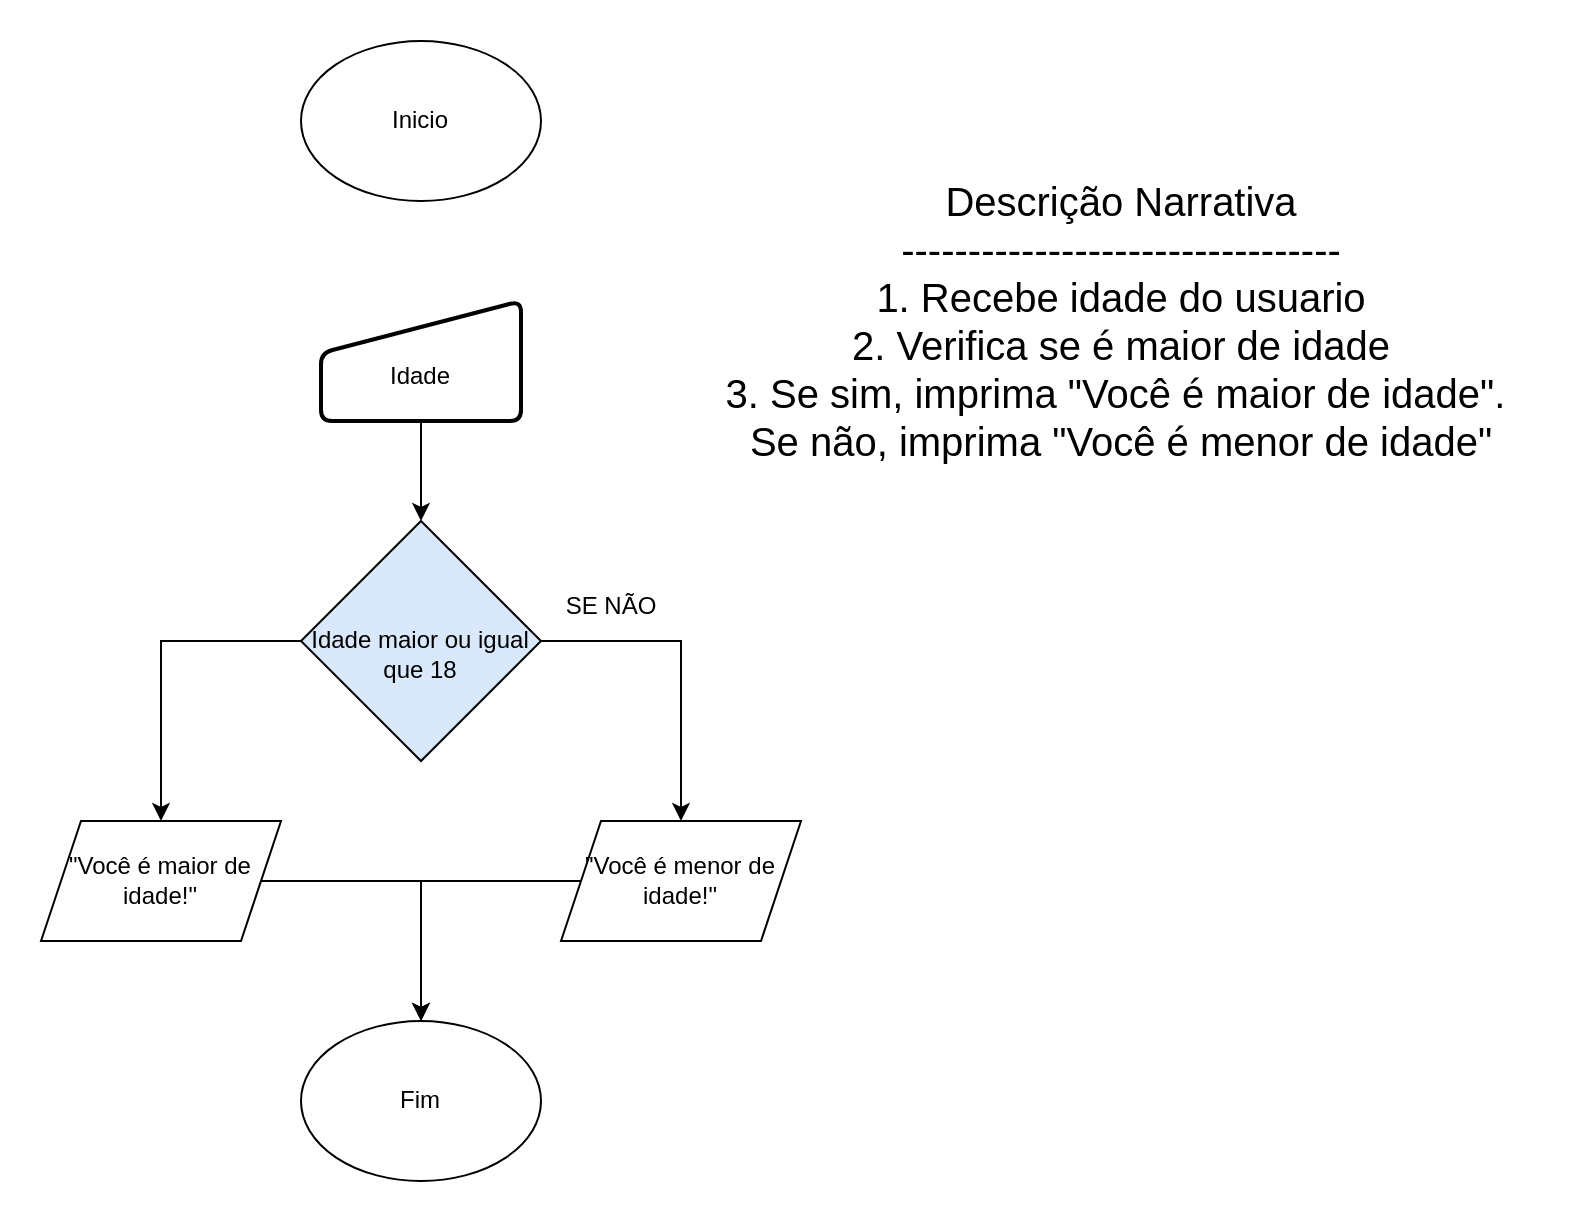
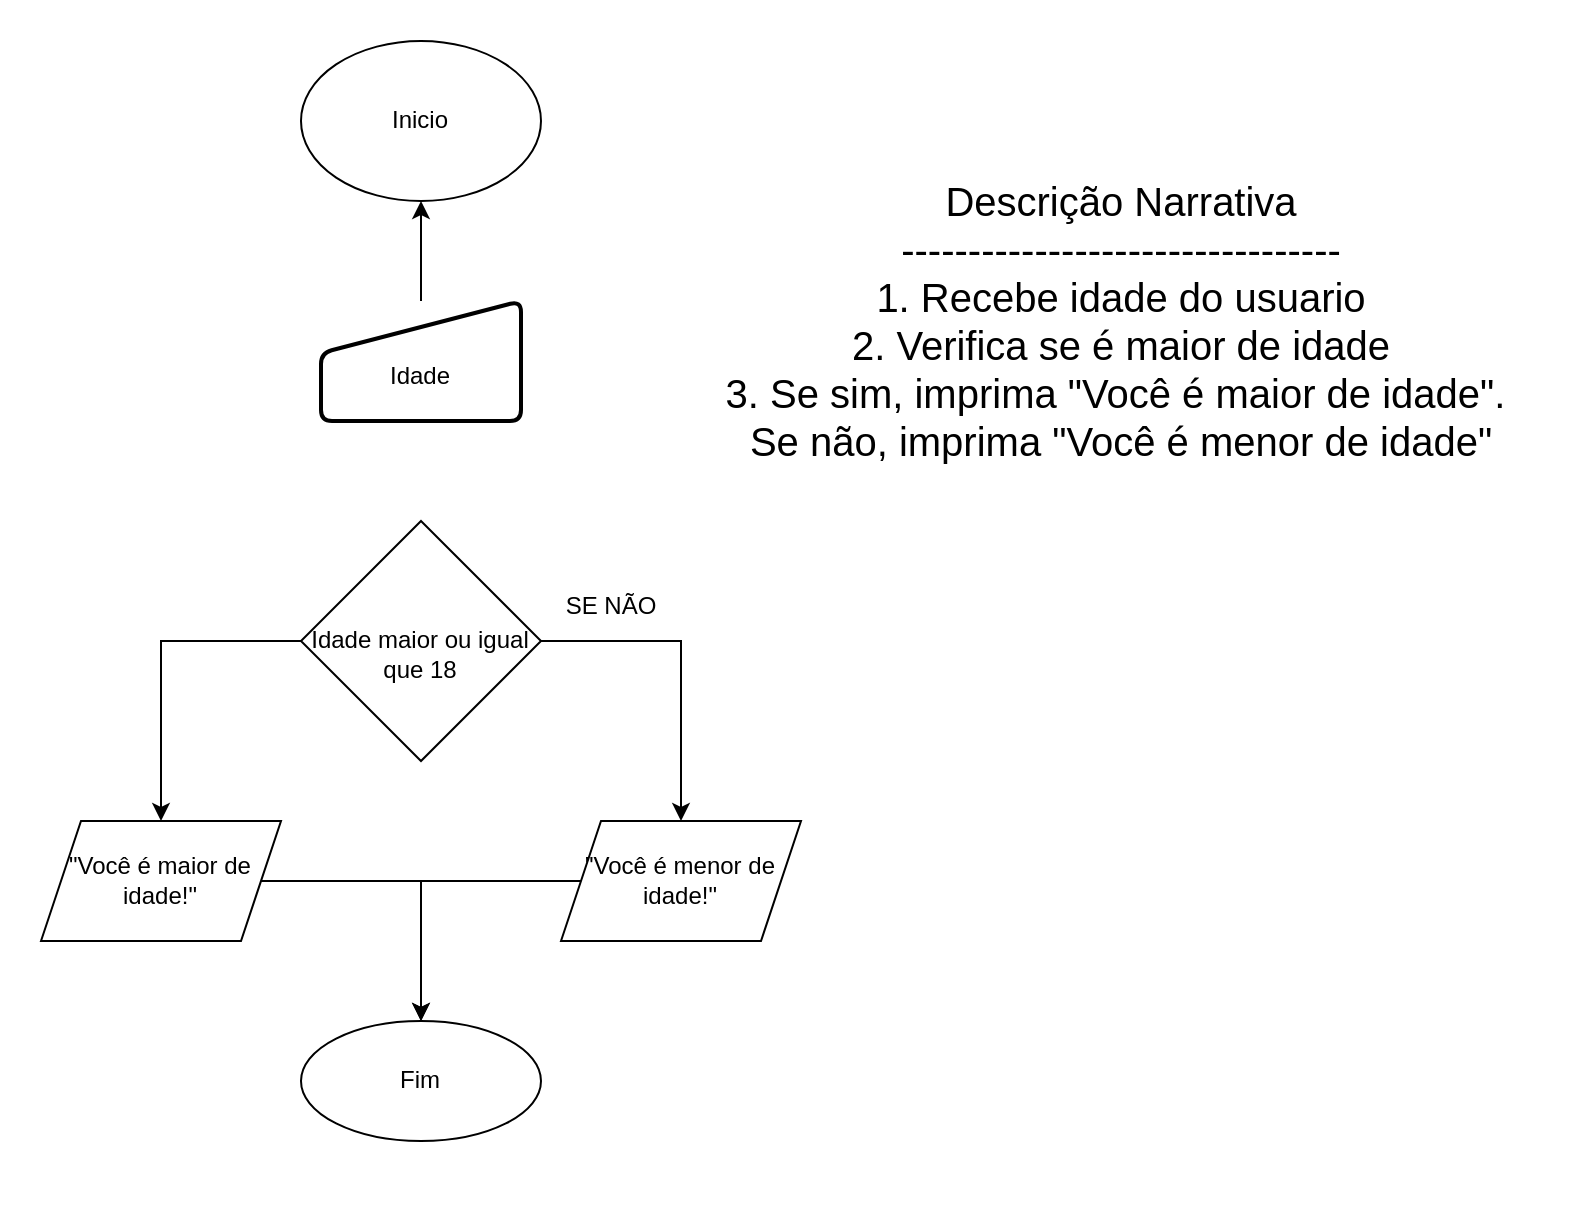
edge "Idade" -> "Idade maior ou igual que 18": now "Idade" -> "Inicio"
node "Idade maior ou igual que 18": fillcolor #dae8fc -> #ffffff
node "Fim": size 240x160 -> 240x120
